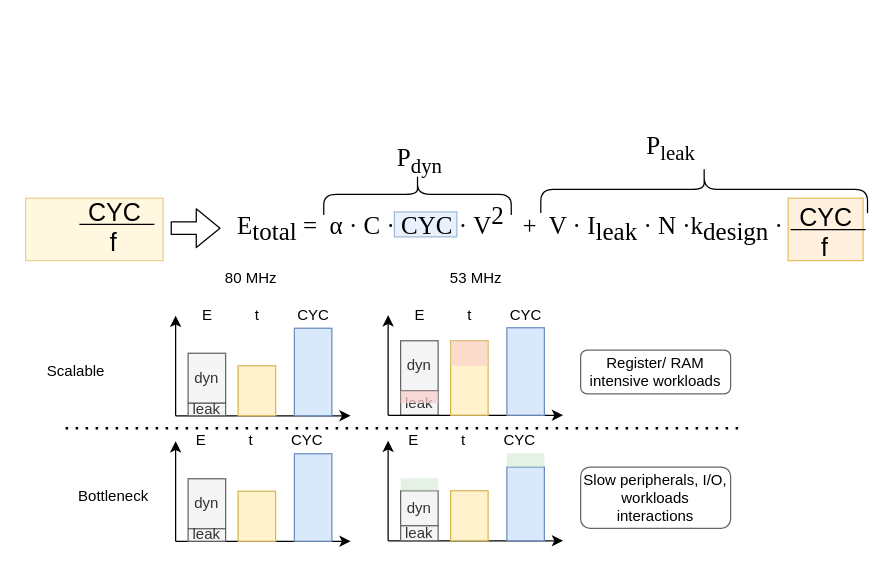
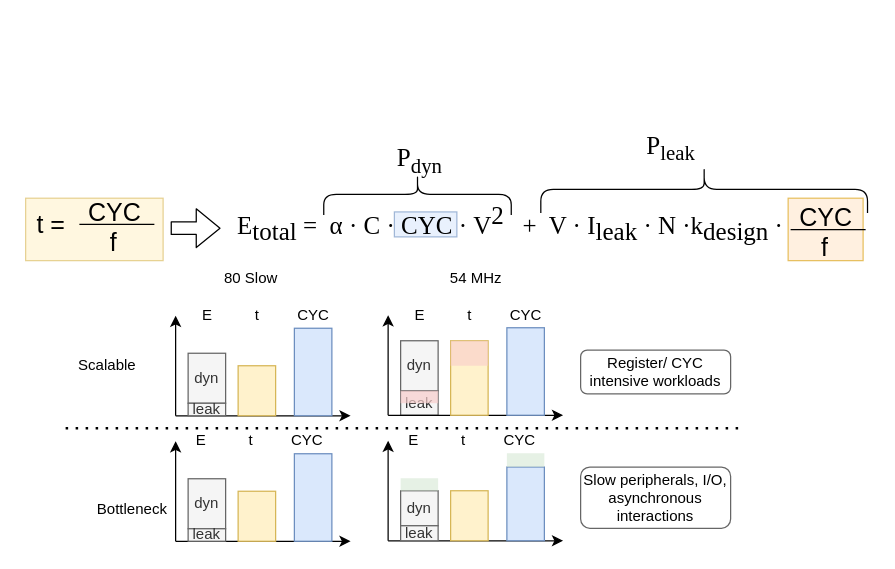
node "t =": added
node "80 MHz": label "80 MHz" -> "80 Slow"
node "53 MHz": label "53 MHz" -> "54 MHz"
node "Scalable": moved (76, 372) -> (107, 366)
node "Register/ RAM intensive workloads": label "Register/ RAM intensive workloads" -> "Register/ CYC intensive workloads"
node "Bottleneck": moved (113, 497) -> (132, 509)
node "Slow peripherals, I/O, workloads interactions": label "Slow peripherals, I/O, workloads interactions" -> "Slow peripherals, I/O, asynchronous interactions"
